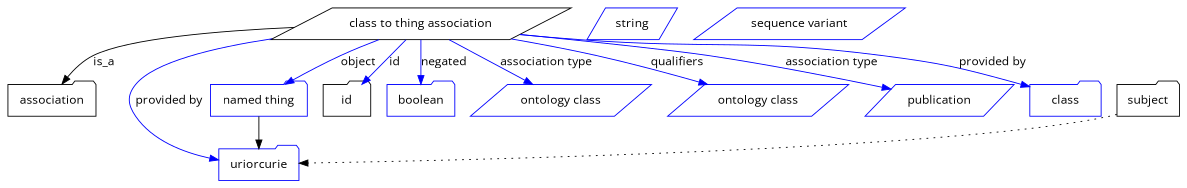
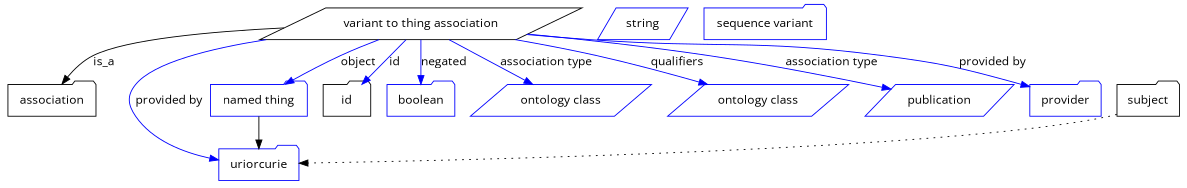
node "class to thing association": label "class to thing association" -> "variant to thing association"
node "sequence variant": shape parallelogram -> folder
node "class": label "class" -> "provider"
